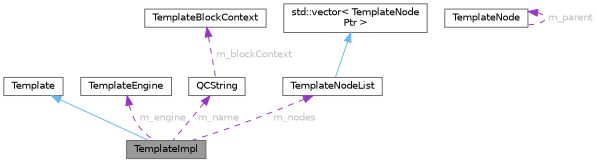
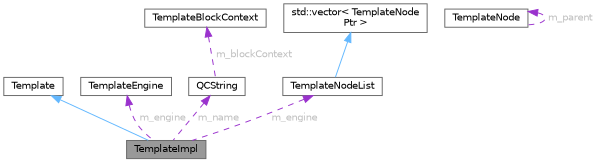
edge "TemplateImpl" -> "TemplateNodeList": label " m_nodes" -> " m_engine"
